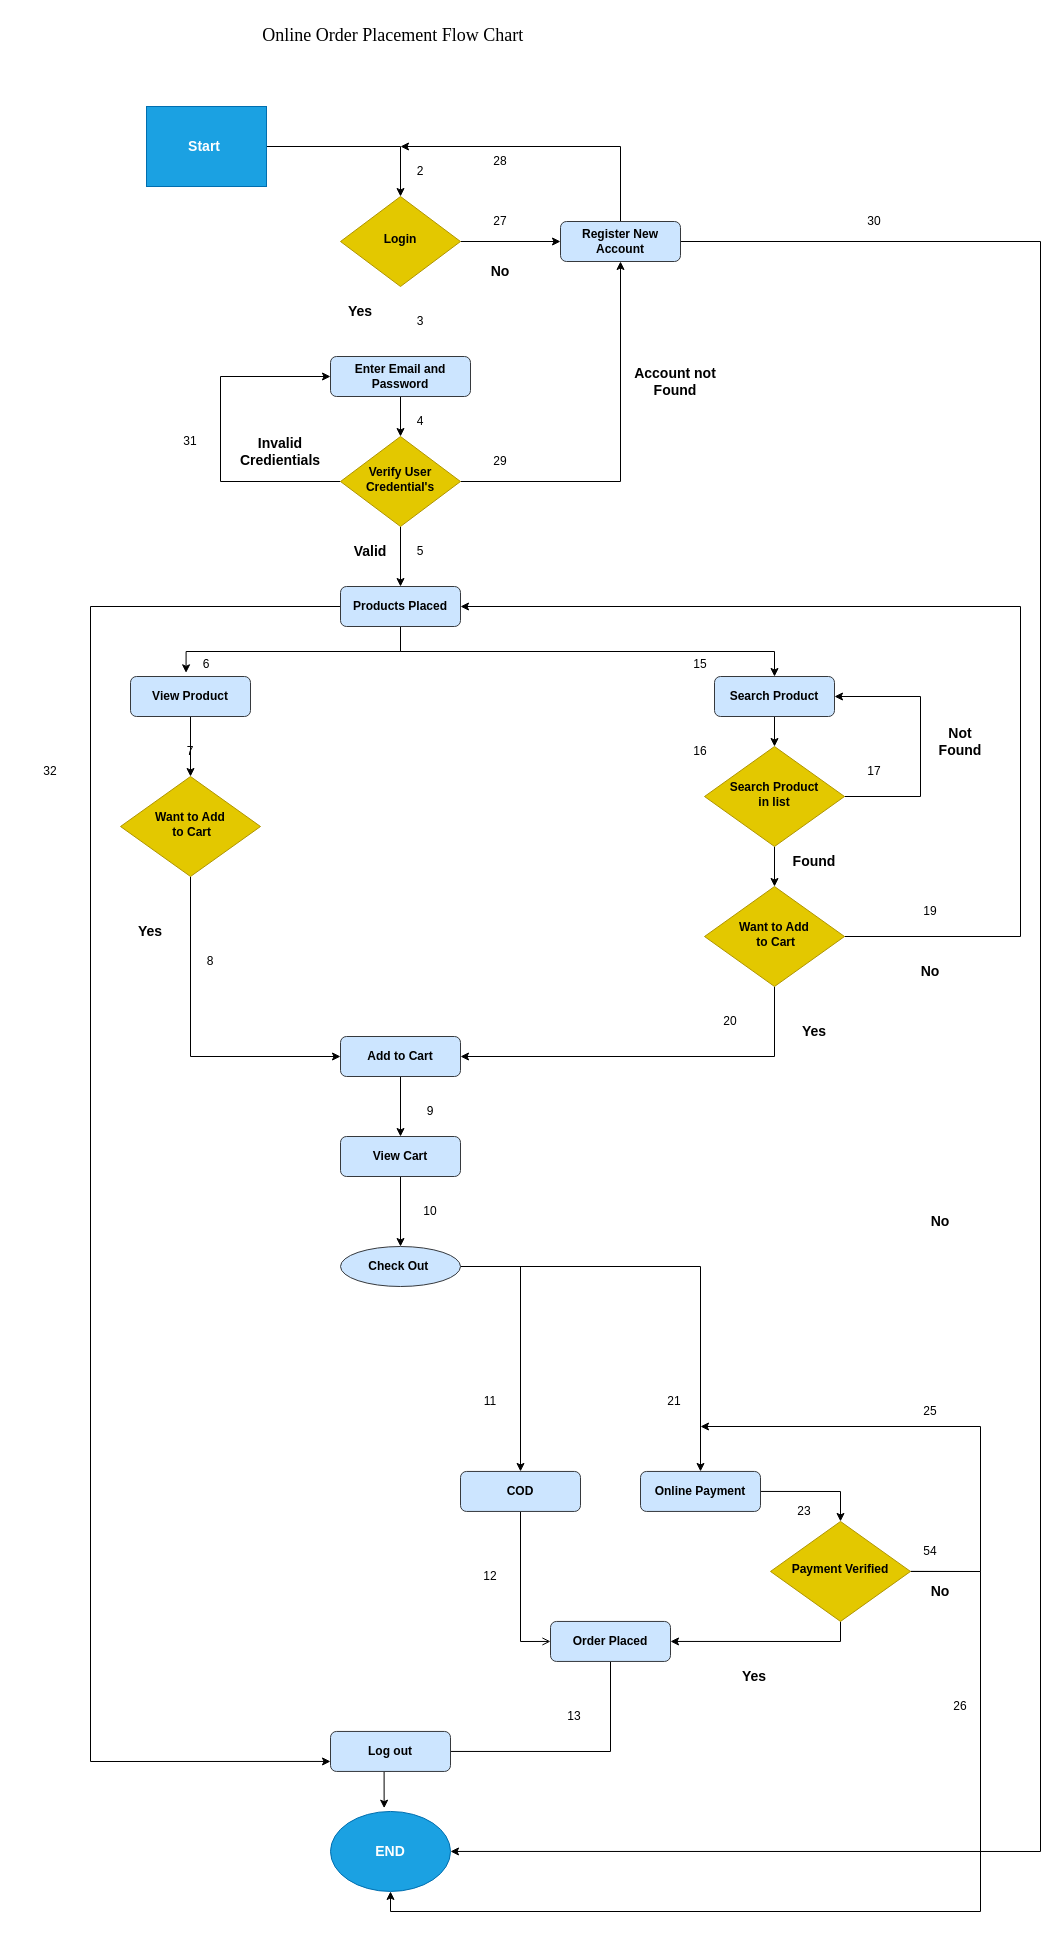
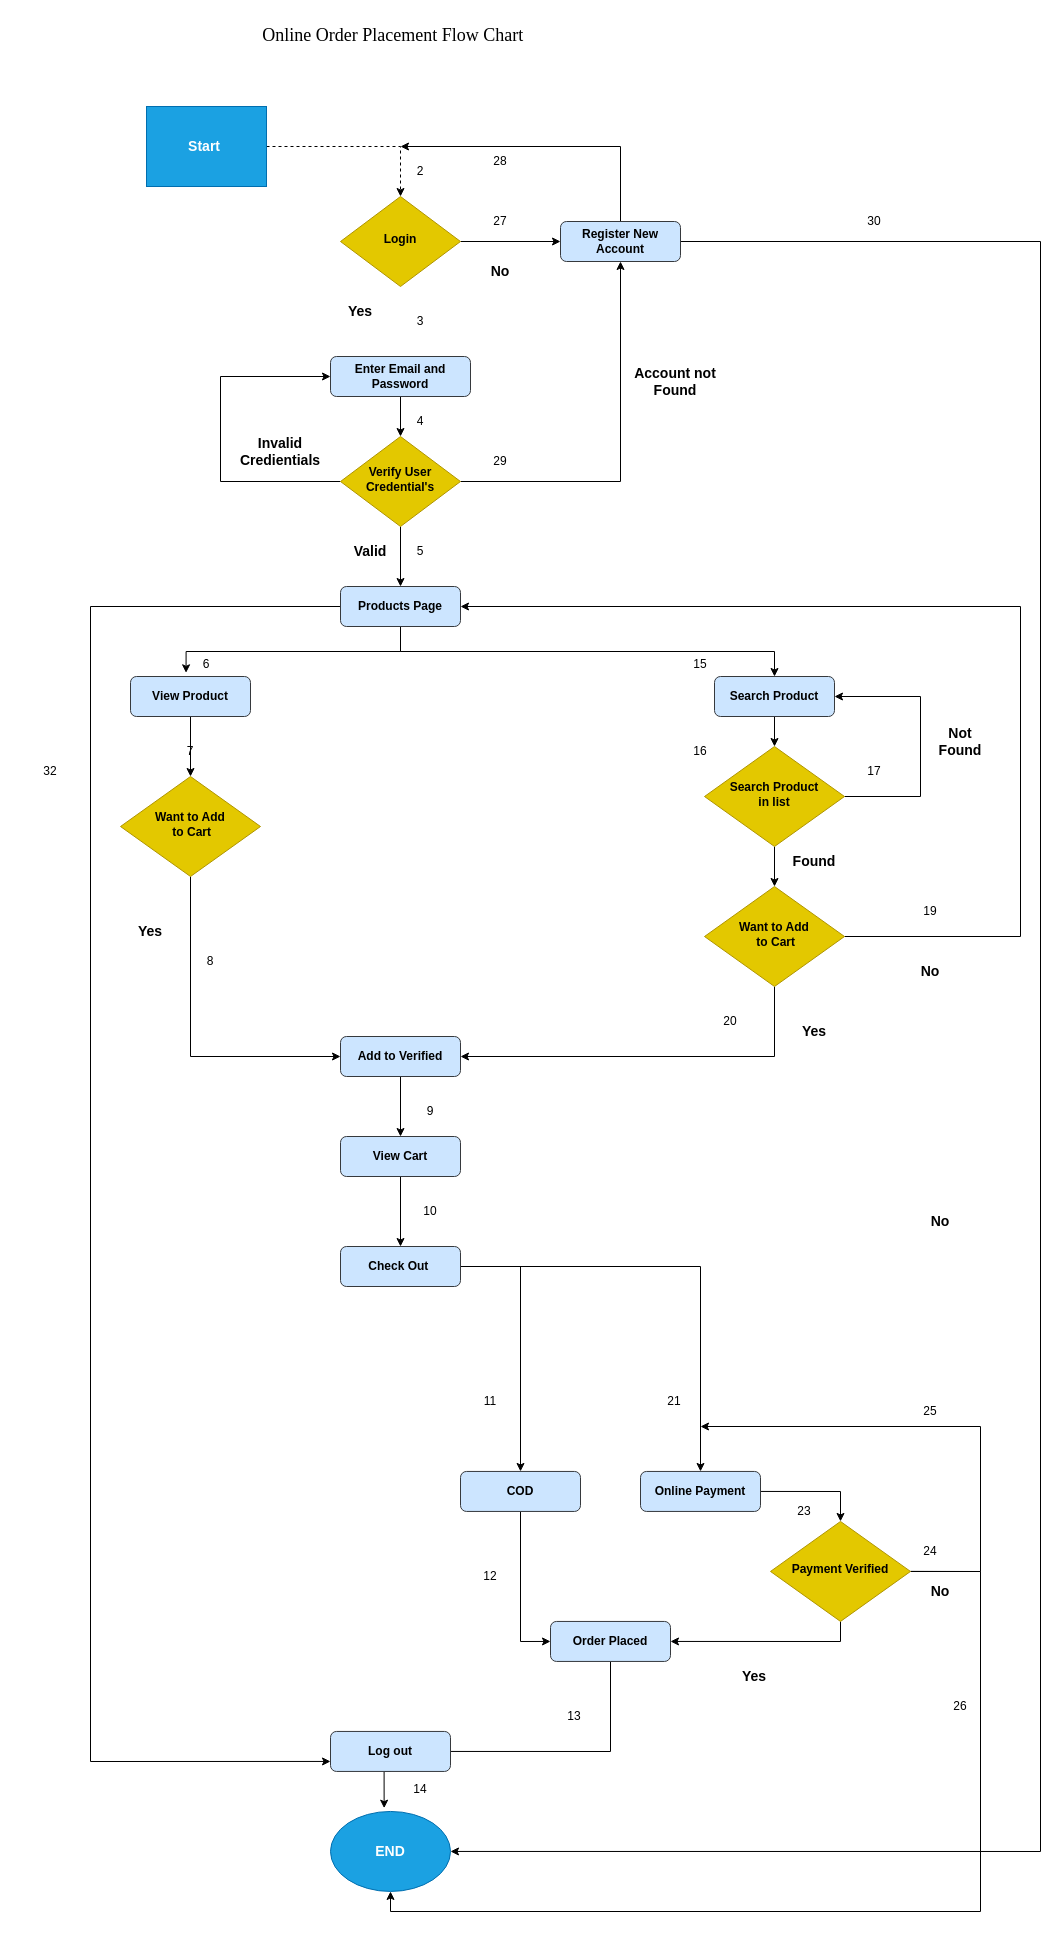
edge "Start" -> "Login": style solid -> dashed
node "31": removed
node "Products Placed": label "Products Placed" -> "Products Page"
node "Add to Cart": label "Add to Cart" -> "Add to Verified"
node "Check Out": shape ellipse -> rounded rectangle
node "54": label "54" -> "24"
edge "COD" -> "Order Placed": arrowhead open -> classic
node "14": added
